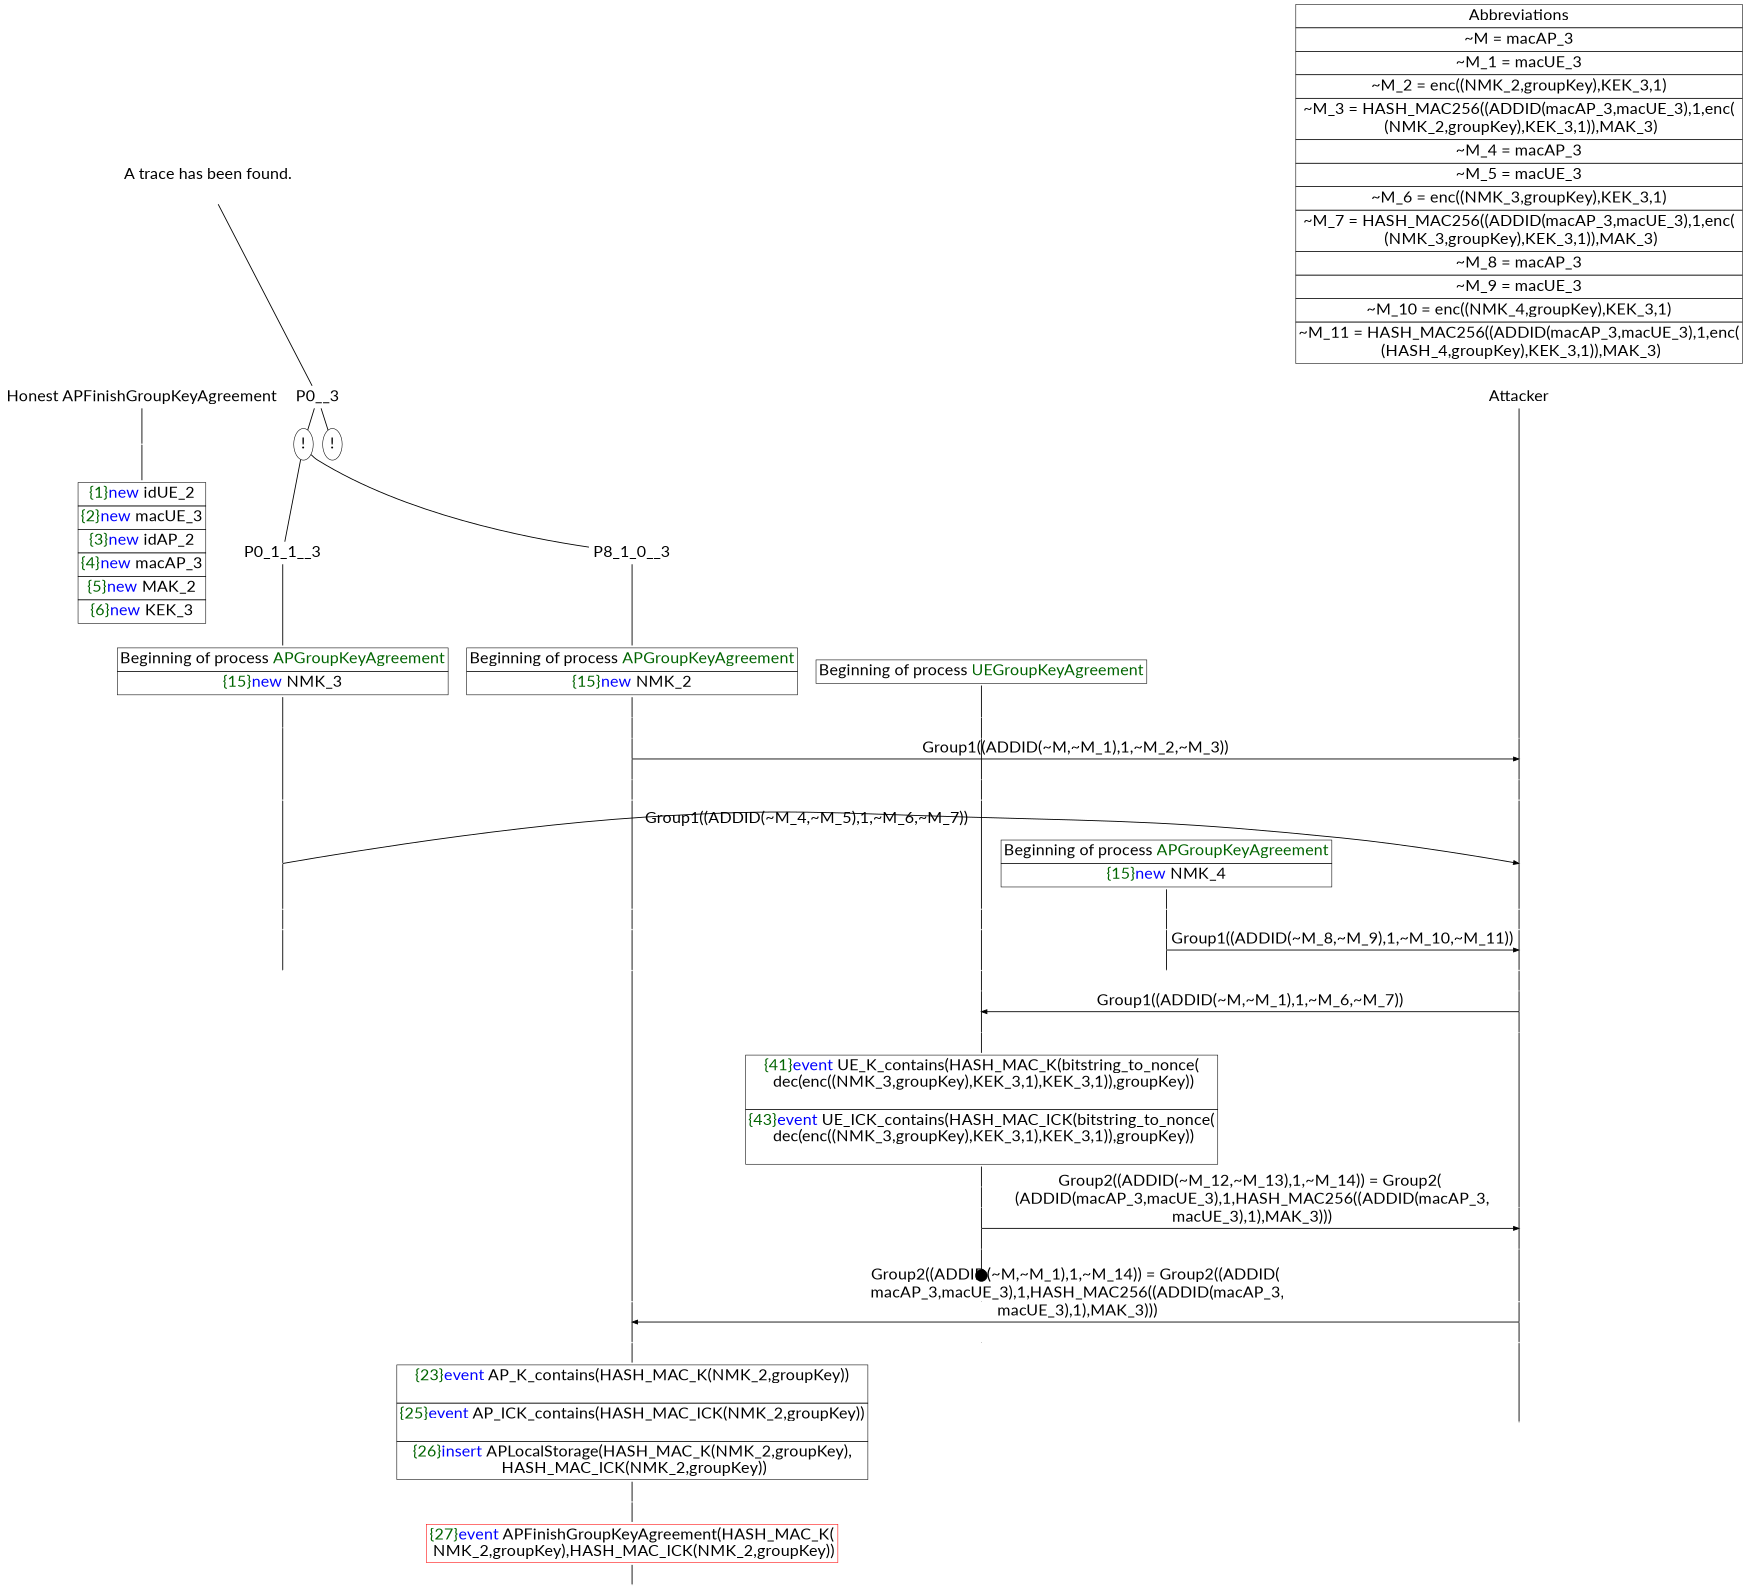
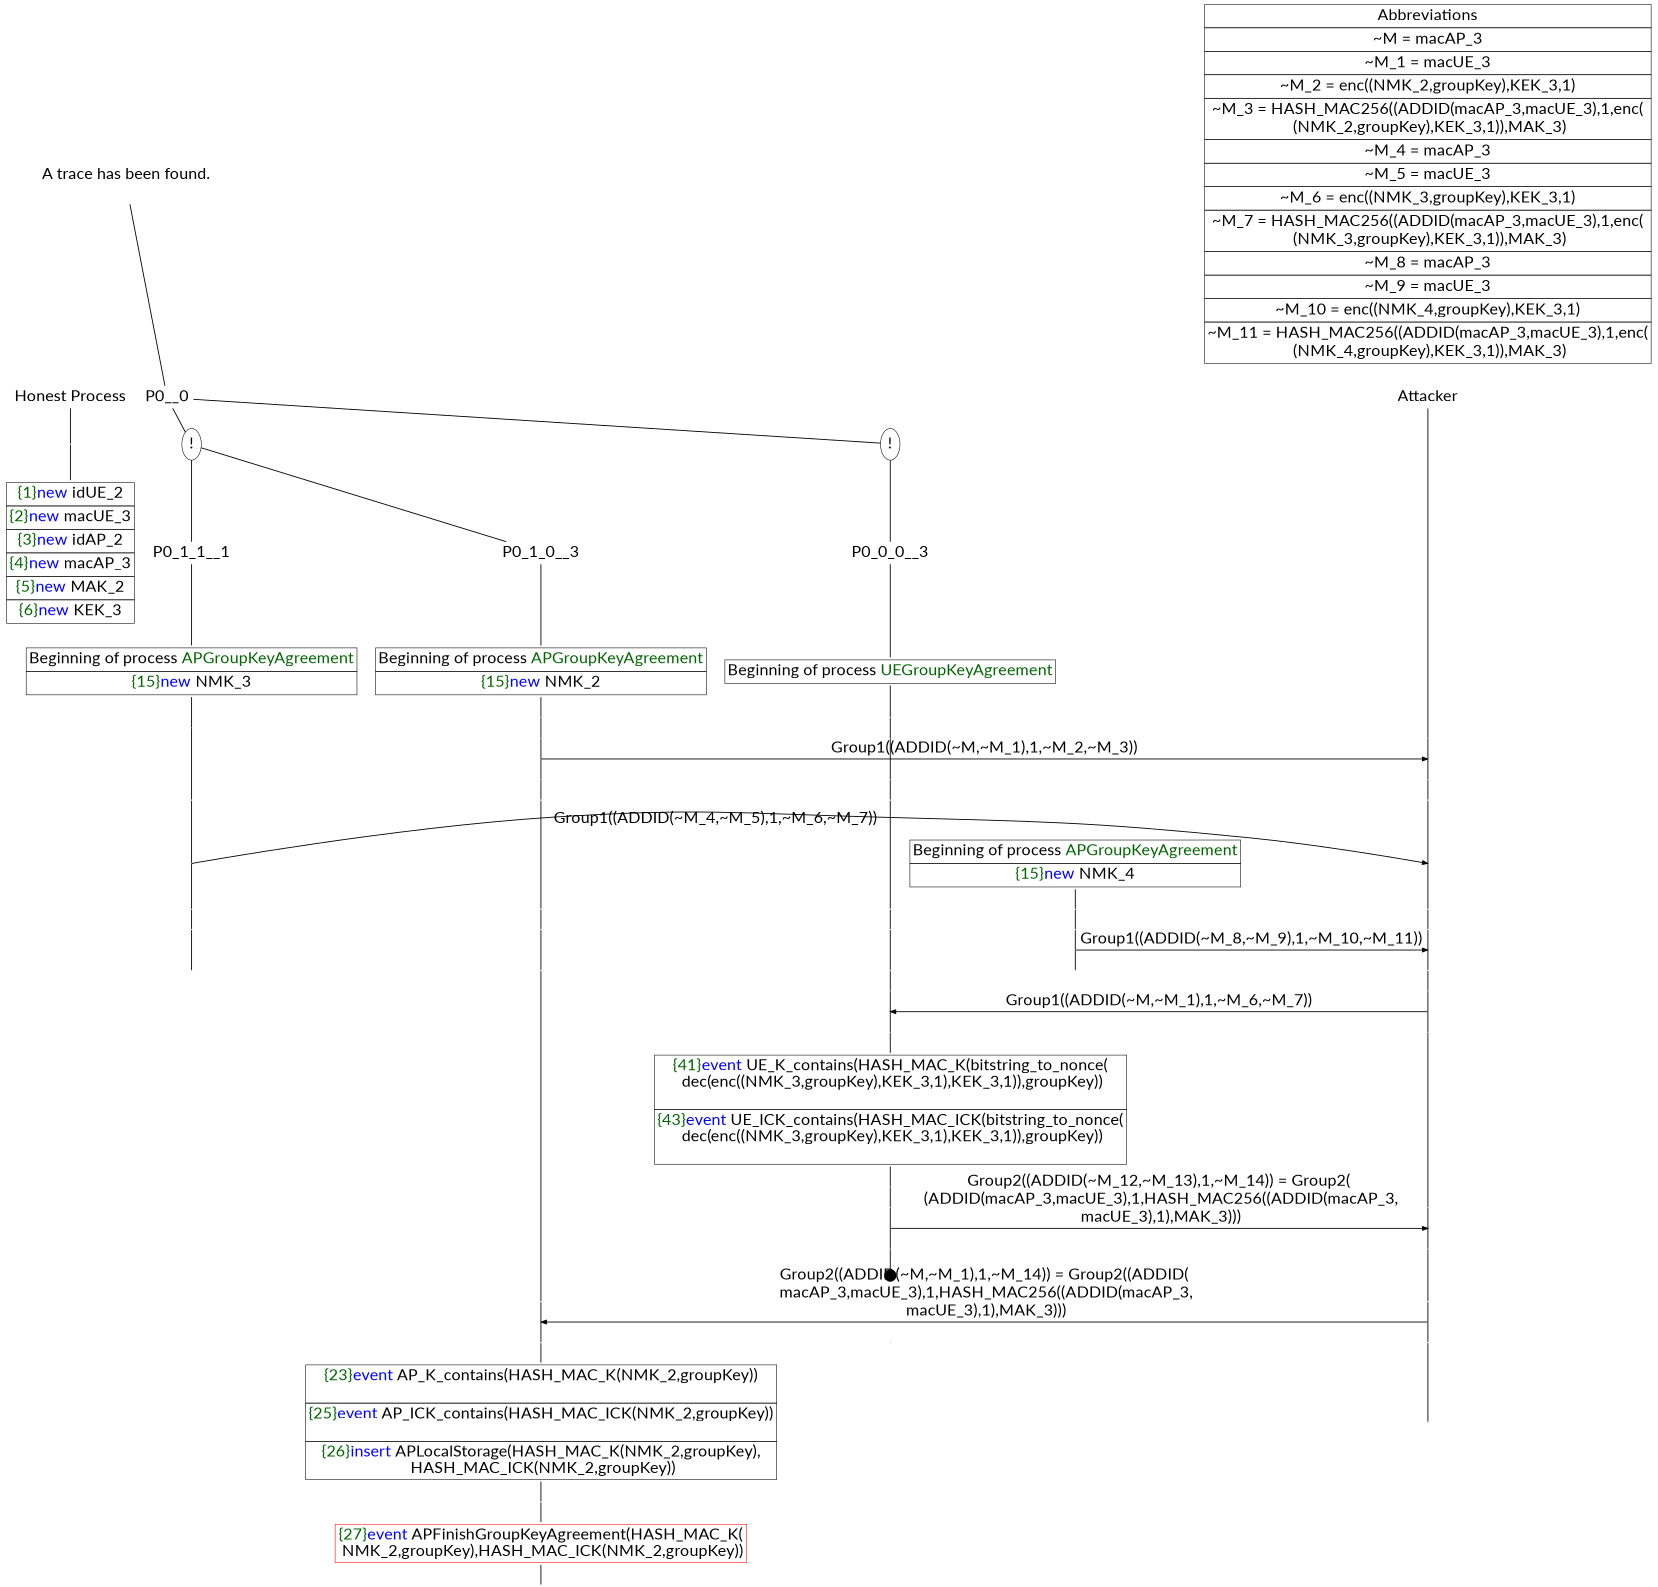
node "Abbreviations": text "(HASH_4,groupKey),KEK_3,1)),MAK_3)" -> "(NMK_4,groupKey),KEK_3,1)),MAK_3)"
node "Honest APFinishGroupKeyAgreement": label "Honest APFinishGroupKeyAgreement" -> "Honest Process"
node "P0__3": label "P0__3" -> "P0__0"
node "P0_1_1__3": label "P0_1_1__3" -> "P0_1_1__1"
node "P8_1_0__3": label "P8_1_0__3" -> "P0_1_0__3"
node "P0_0_0__3": added
